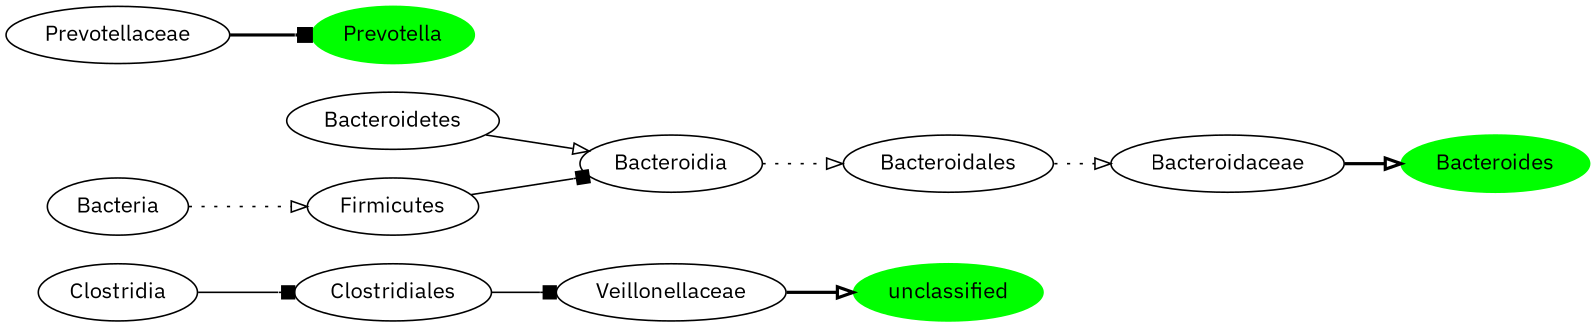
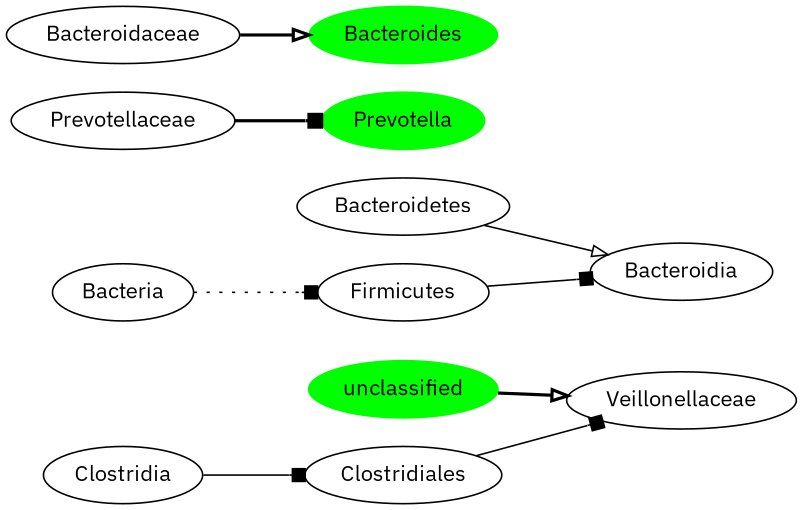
node "Bacteroidales": removed
edge "Bacteria" -> "Firmicutes": arrowhead onormal -> box
edge "Veillonellaceae" -> "unclassified": reversed
